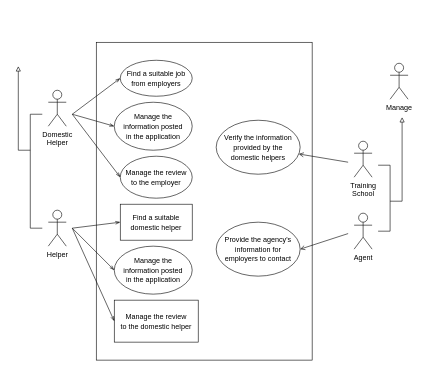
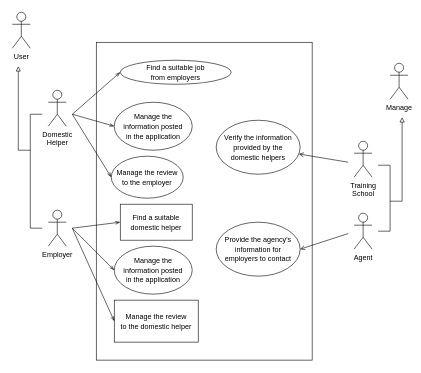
node "User": added
node "Find a suitable job from employers": size 72x36 -> 111x24
node "Manage the review to the employer": moved (156, 177) -> (147, 177)
node "Helper": label "Helper" -> "Employer"
